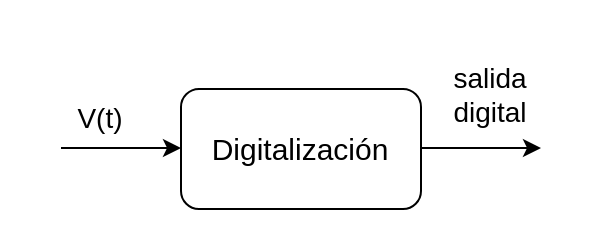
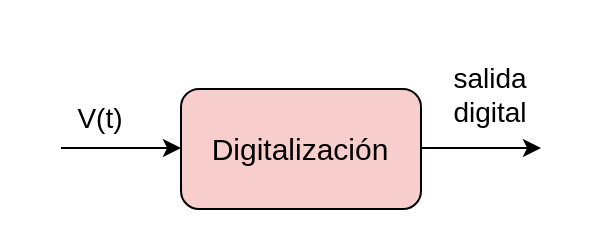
node "Digitalización": fillcolor #ffffff -> #f8cecc
